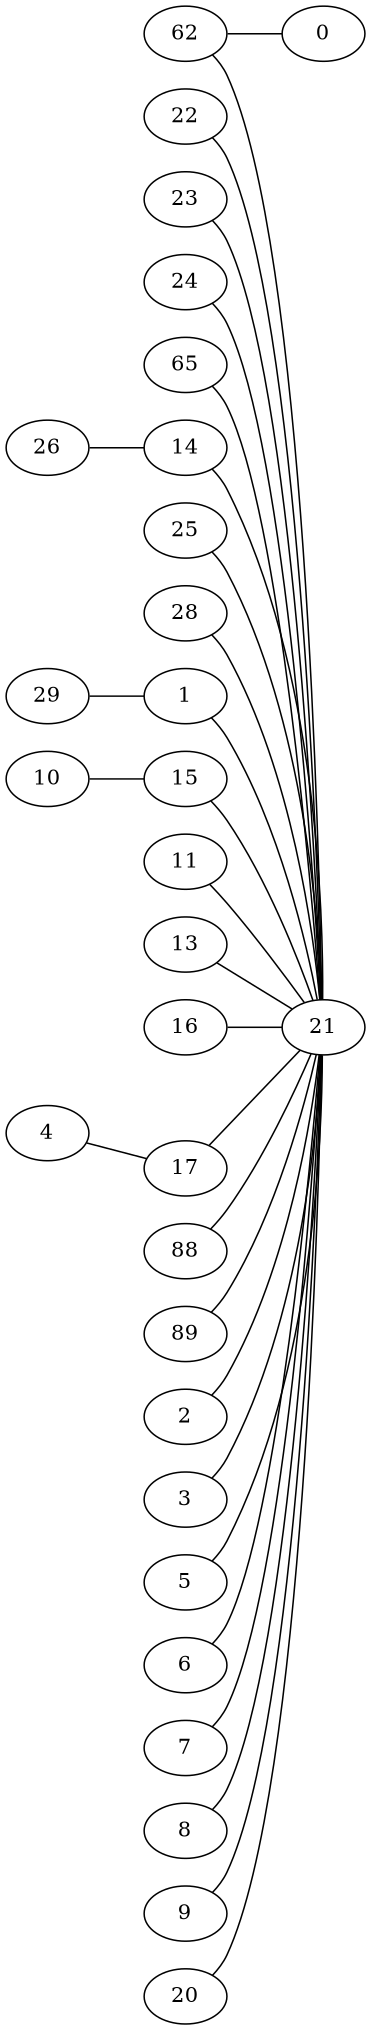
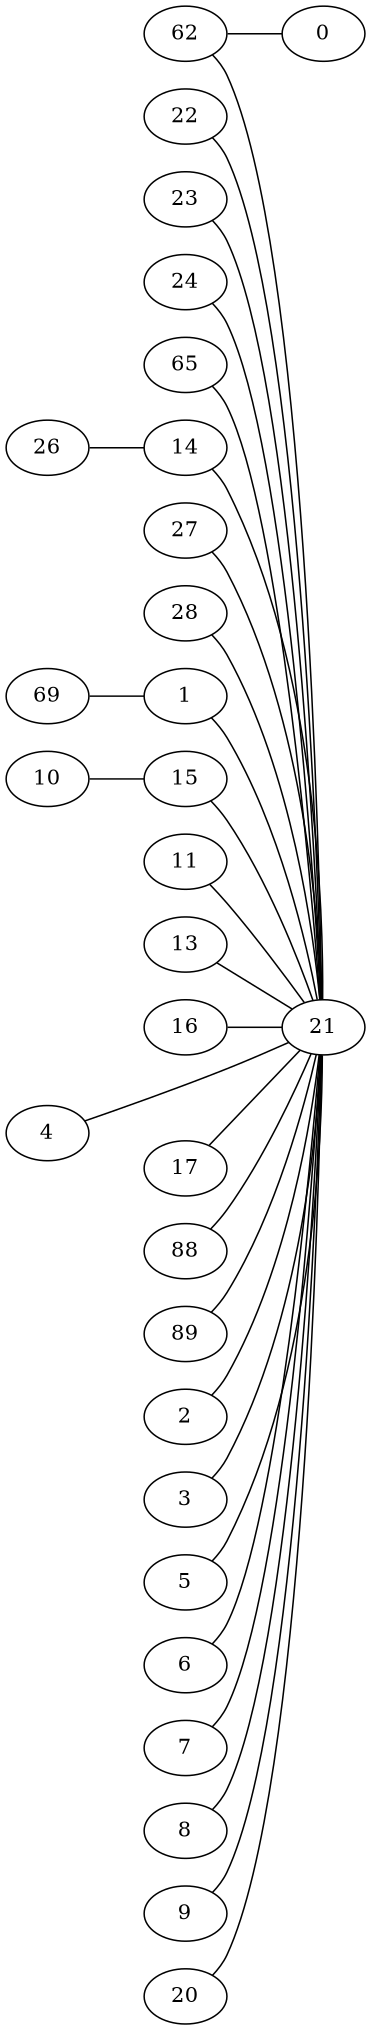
node "25": label "25" -> "27"
node "29": label "29" -> "69"
edge "4" -- "17": now "4" -- "21"
